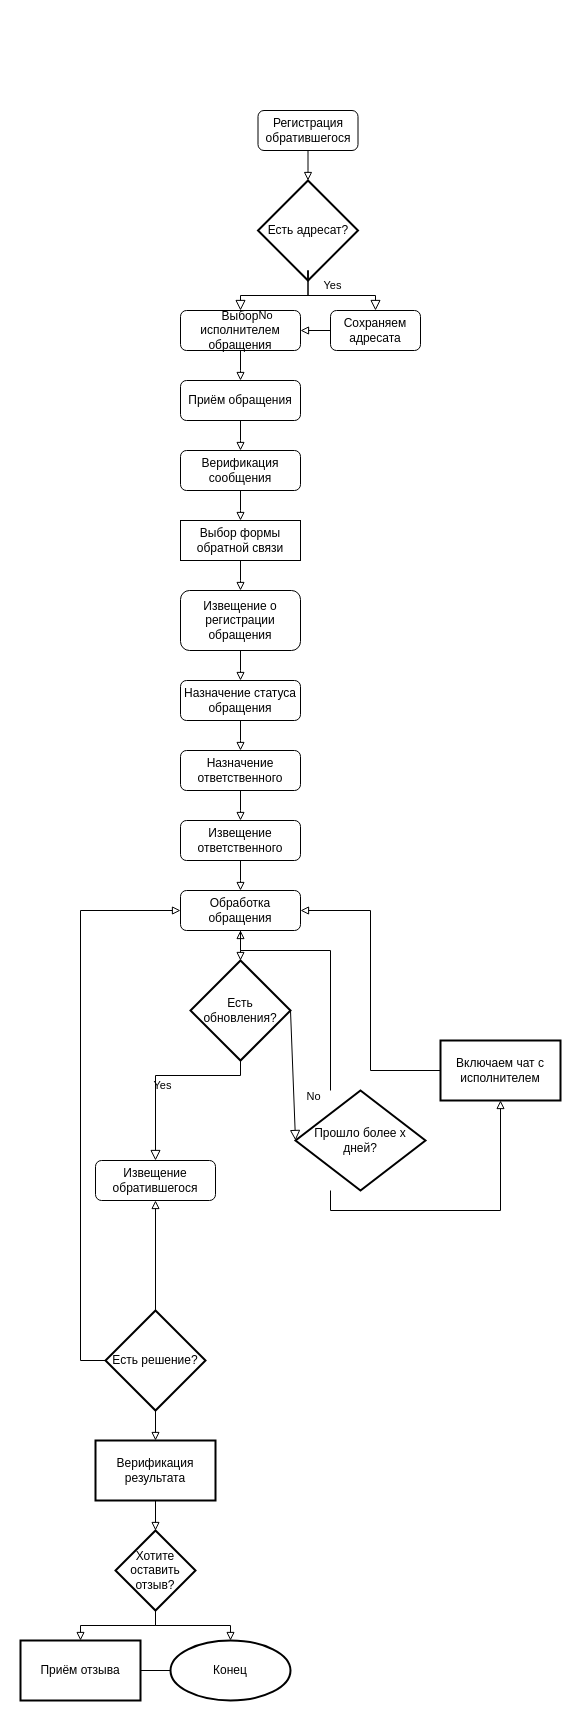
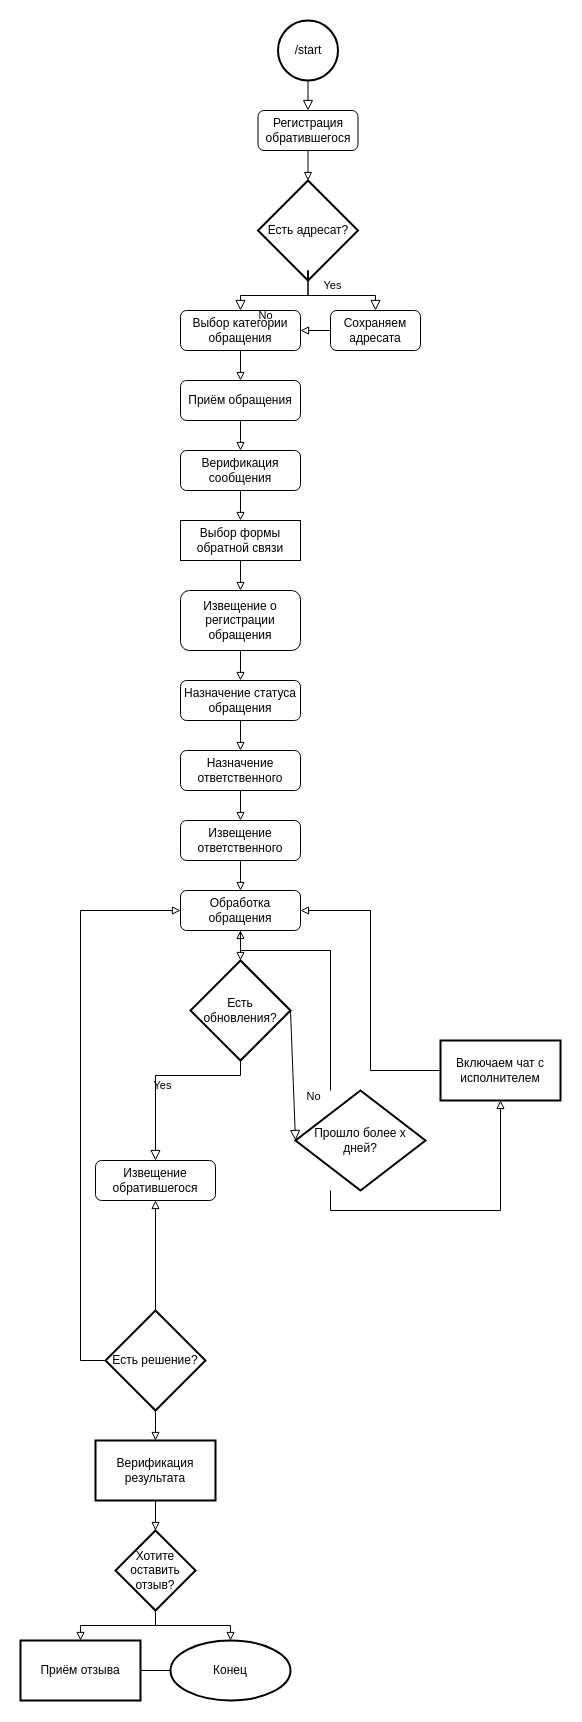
node "/start": added
edge "/start" -> "Регистрация обратившегося": added
node "Выбор исполнителем обращения": label "Выбор исполнителем обращения" -> "Выбор категории обращения"
